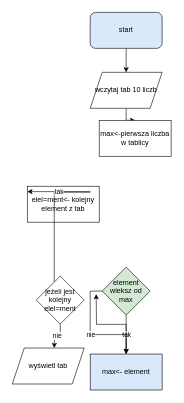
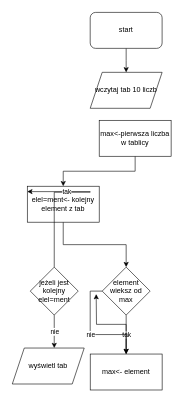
node "start": fillcolor #dae8fc -> #ffffff
edge "wczytaj tab 10 liczb" -> "max<-pierwsza liczba w tablicy": removed
edge "max<-pierwsza liczba w tablicy" -> "elel=ment<- kolejny element z tab": added
edge "elel=ment<- kolejny element z tab" -> "element wieksz od max": added
node "element wieksz od max": fillcolor #d5e8d4 -> #ffffff
node "jeżeli jest kolejny elel=ment": moved (60, 300) -> (54, 291)
node "max<- element": fillcolor #dae8fc -> #ffffff
